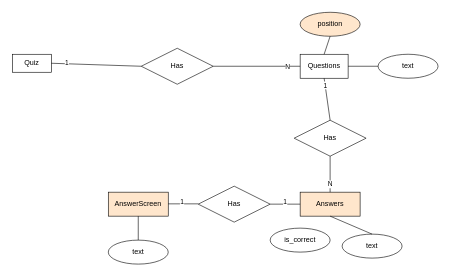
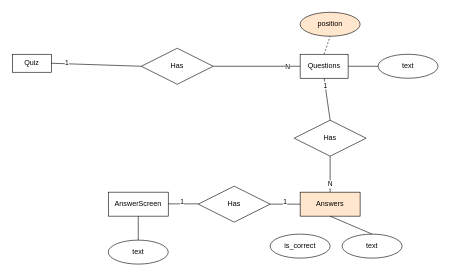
edge "position" -- "Questions": style solid -> dashed
node "AnswerScreen": fillcolor #ffe6cc -> #ffffff
node "is_correct": moved (300, 240) -> (300, 246)
